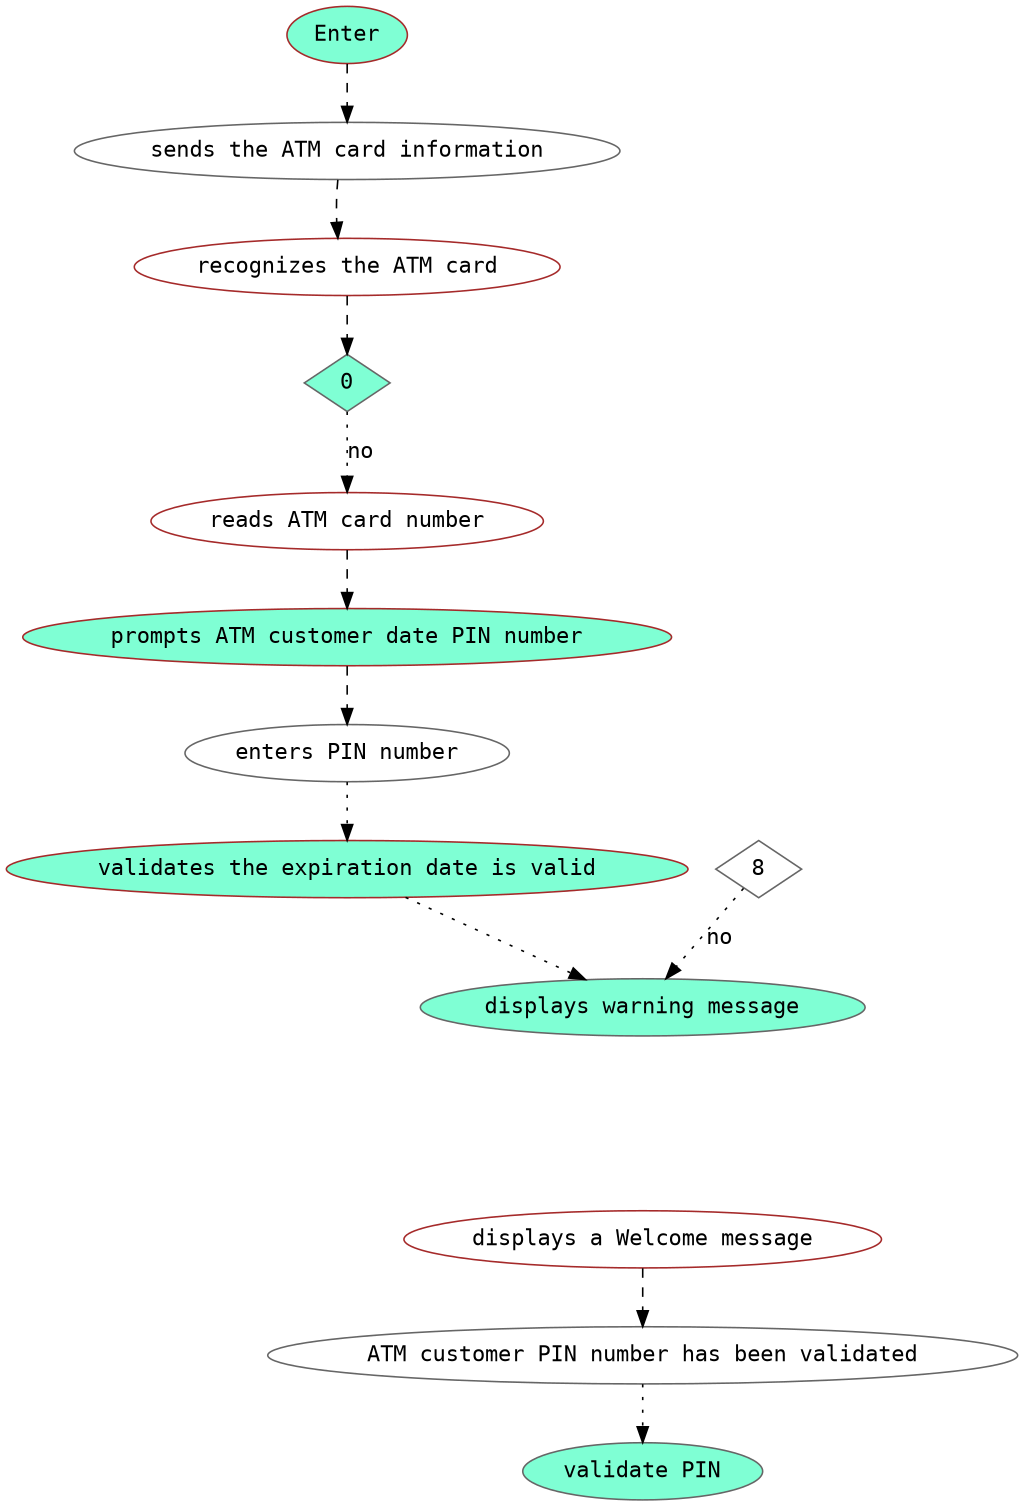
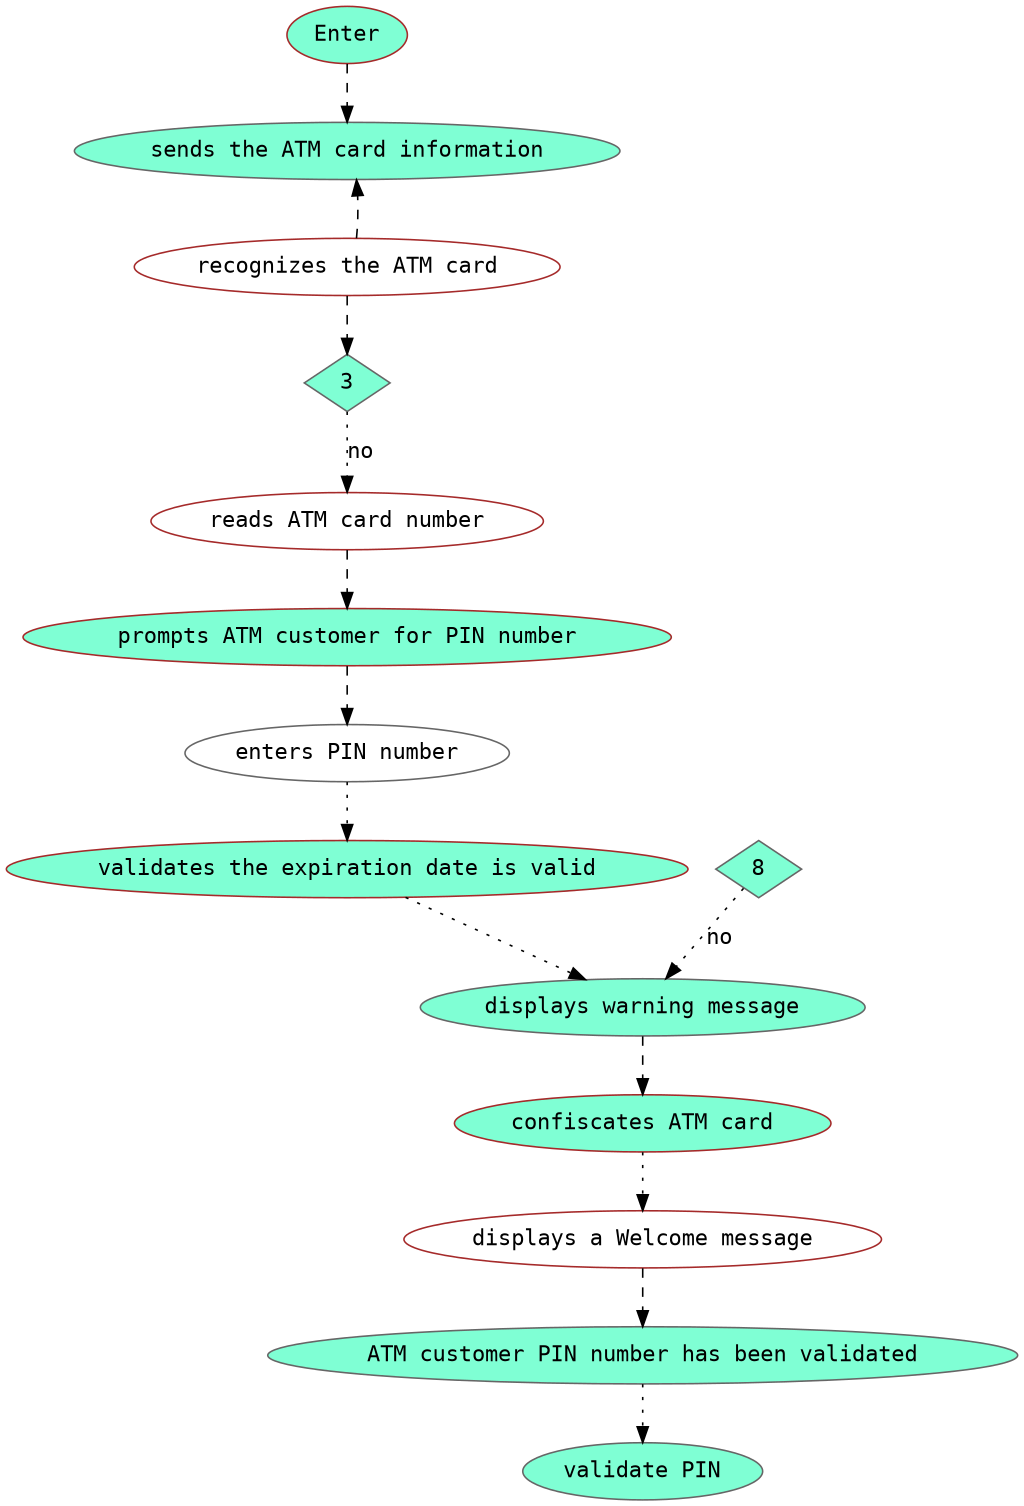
node "sends the ATM card information": fillcolor white -> aquamarine
edge "sends the ATM card information" -> "recognizes the ATM card": reversed
node "0": label "0" -> "3"
node "prompts ATM customer date PIN number": label "prompts ATM customer date PIN number" -> "prompts ATM customer for PIN number"
node "8": fillcolor white -> aquamarine
node "confiscates ATM card": added
node "ATM customer PIN number has been validated": fillcolor white -> aquamarine
